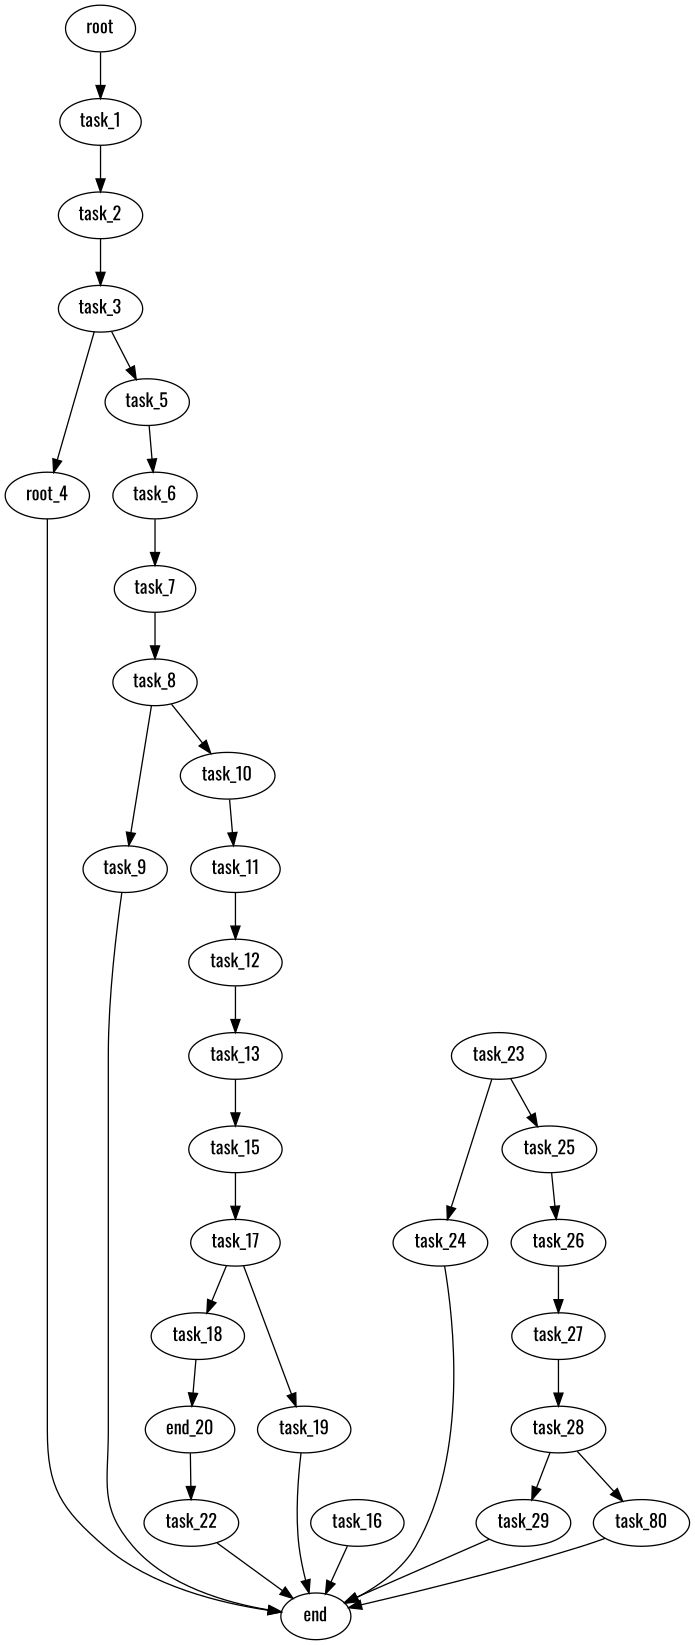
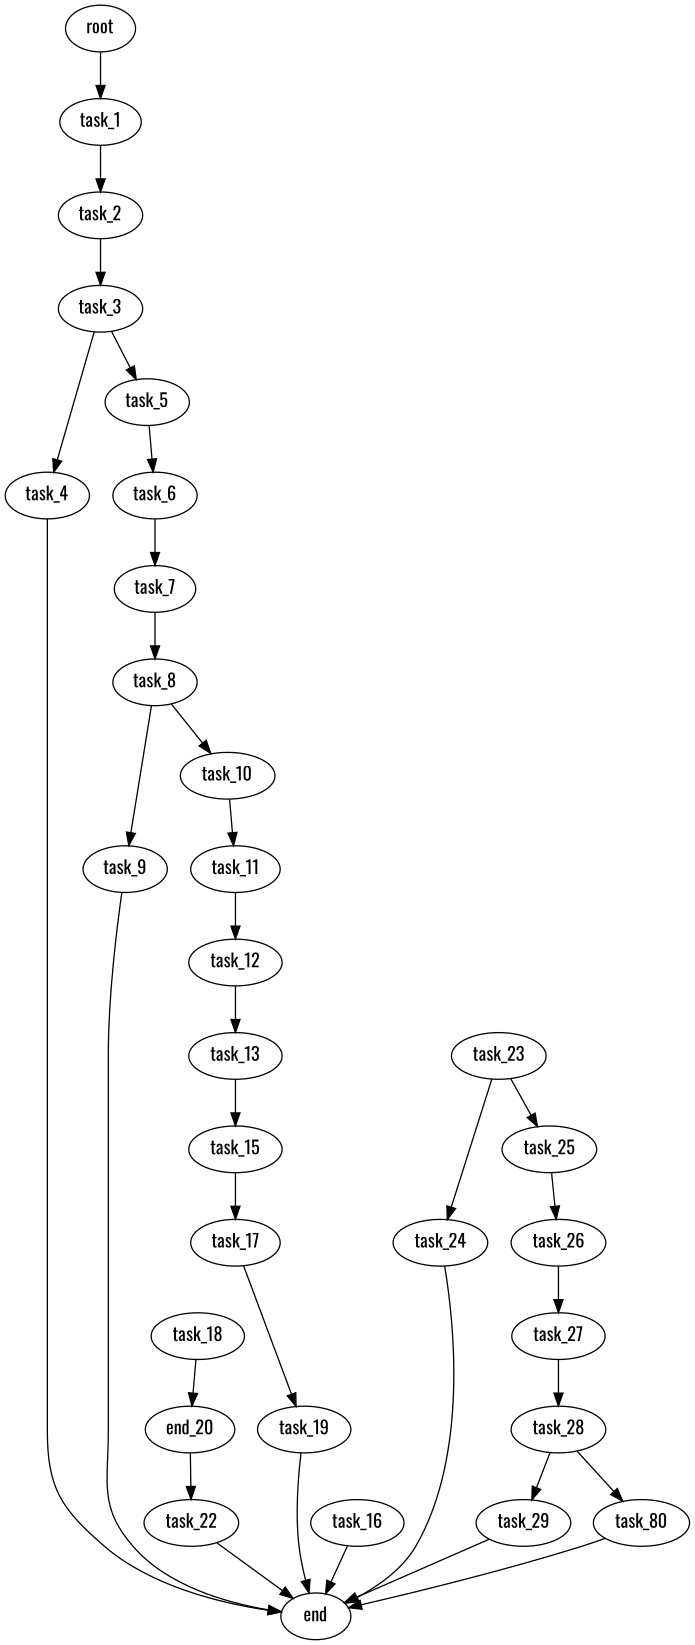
node "root_4": label "root_4" -> "task_4"
edge "task_17" -> "task_18": removed
